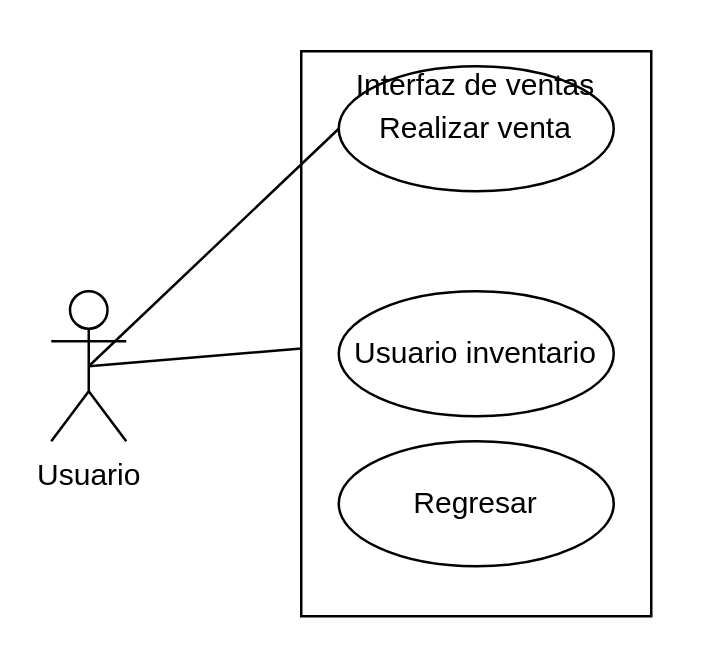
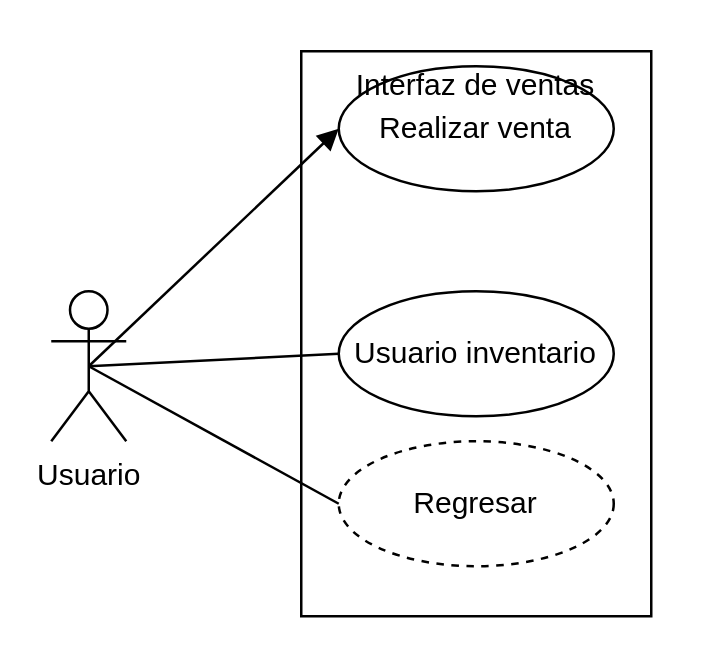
edge "Realizar venta" -- "Usuario": arrowhead none -> block
edge "Interfaz de ventas" -- "Usuario": now "Regresar" -- "Usuario"
edge "Usuario inventario" -- "Usuario": added
node "Regresar": style solid -> dashed
